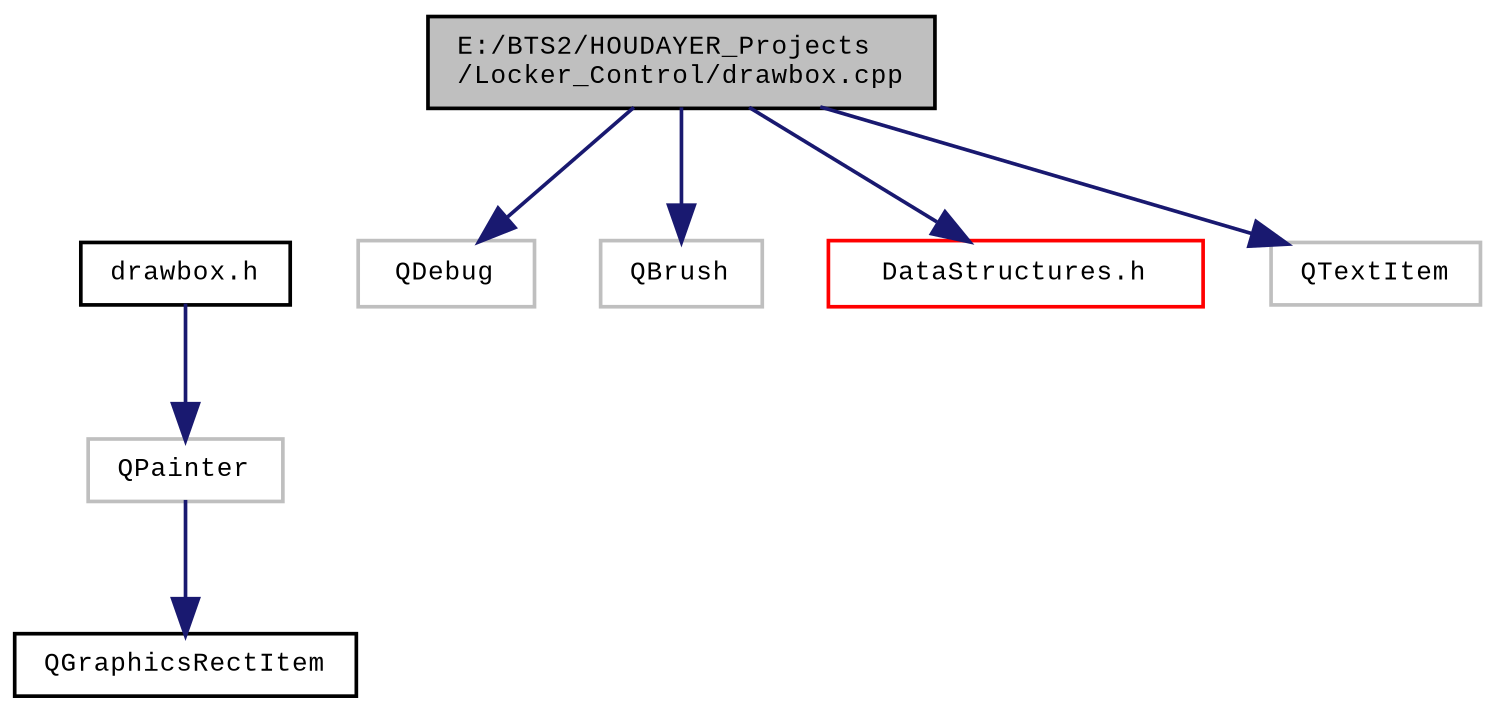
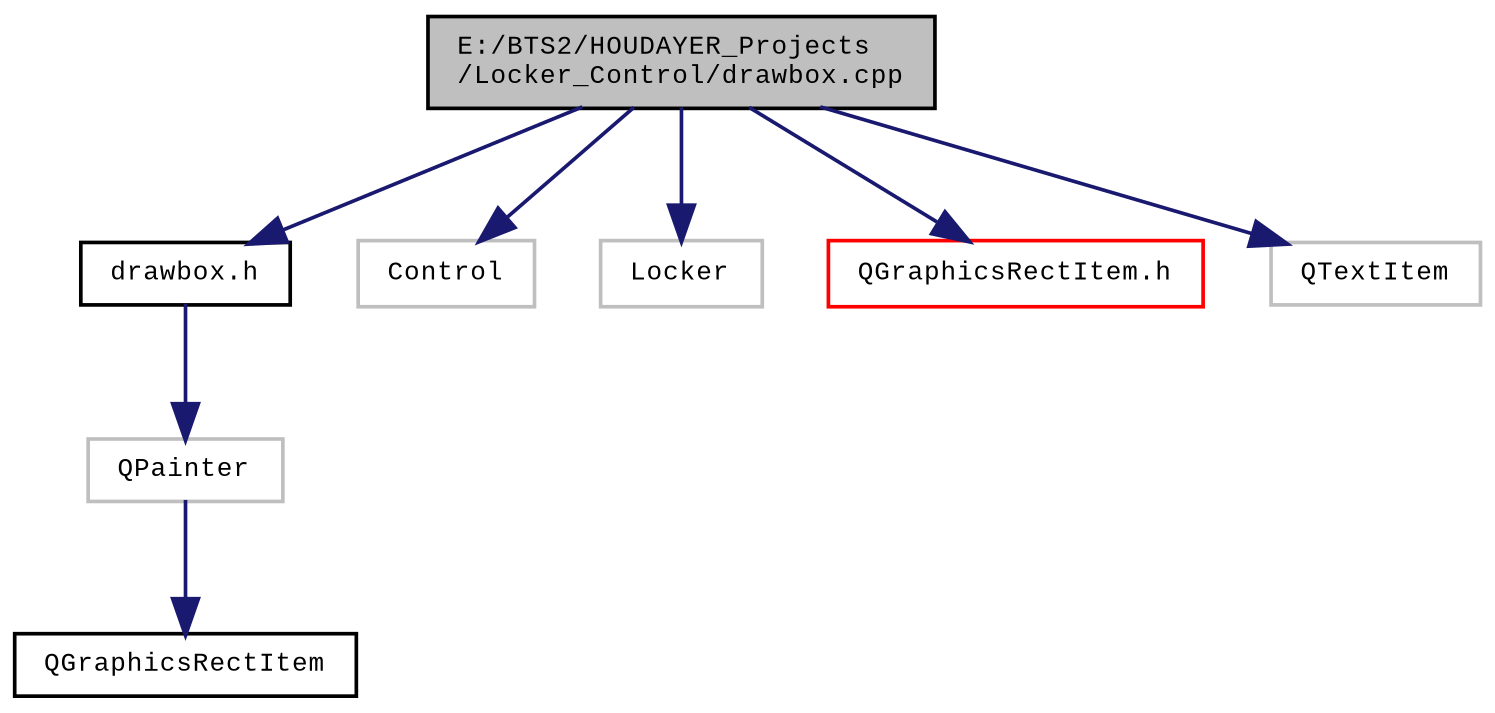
edge "E:/BTS2/HOUDAYER_Projects /Locker_Control/drawbox.cpp" -> "drawbox.h": added
node "QDebug": label "QDebug" -> "Control"
node "QBrush": label "QBrush" -> "Locker"
node "DataStructures.h": label "DataStructures.h" -> "QGraphicsRectItem.h"
